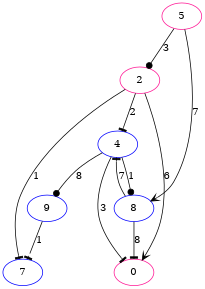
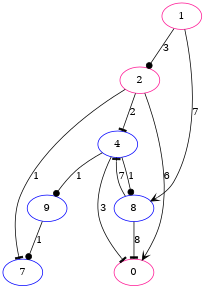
node "5": label "5" -> "1"
edge "4" -> "9": label "8" -> "1"
edge "9" -> "7": arrowhead tee -> dot
